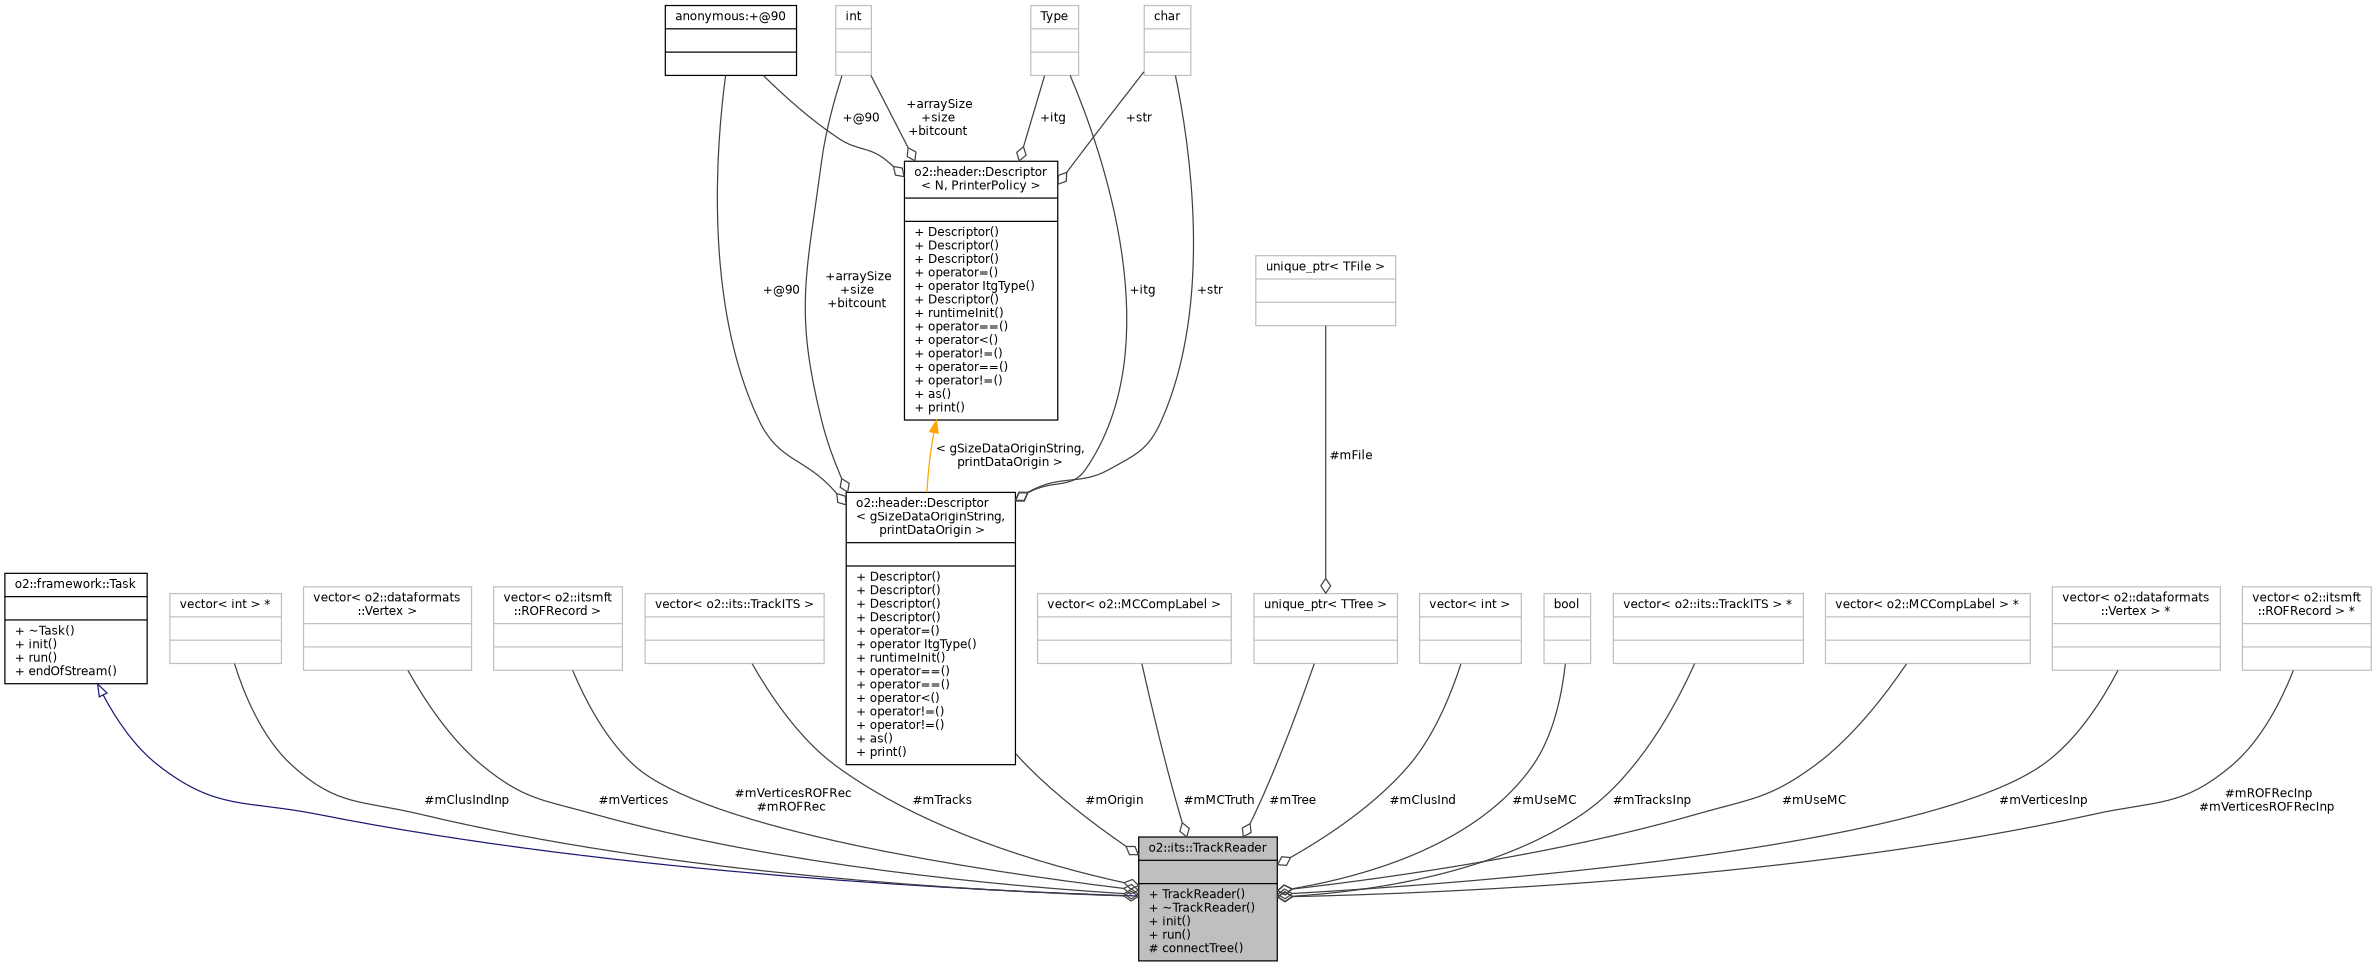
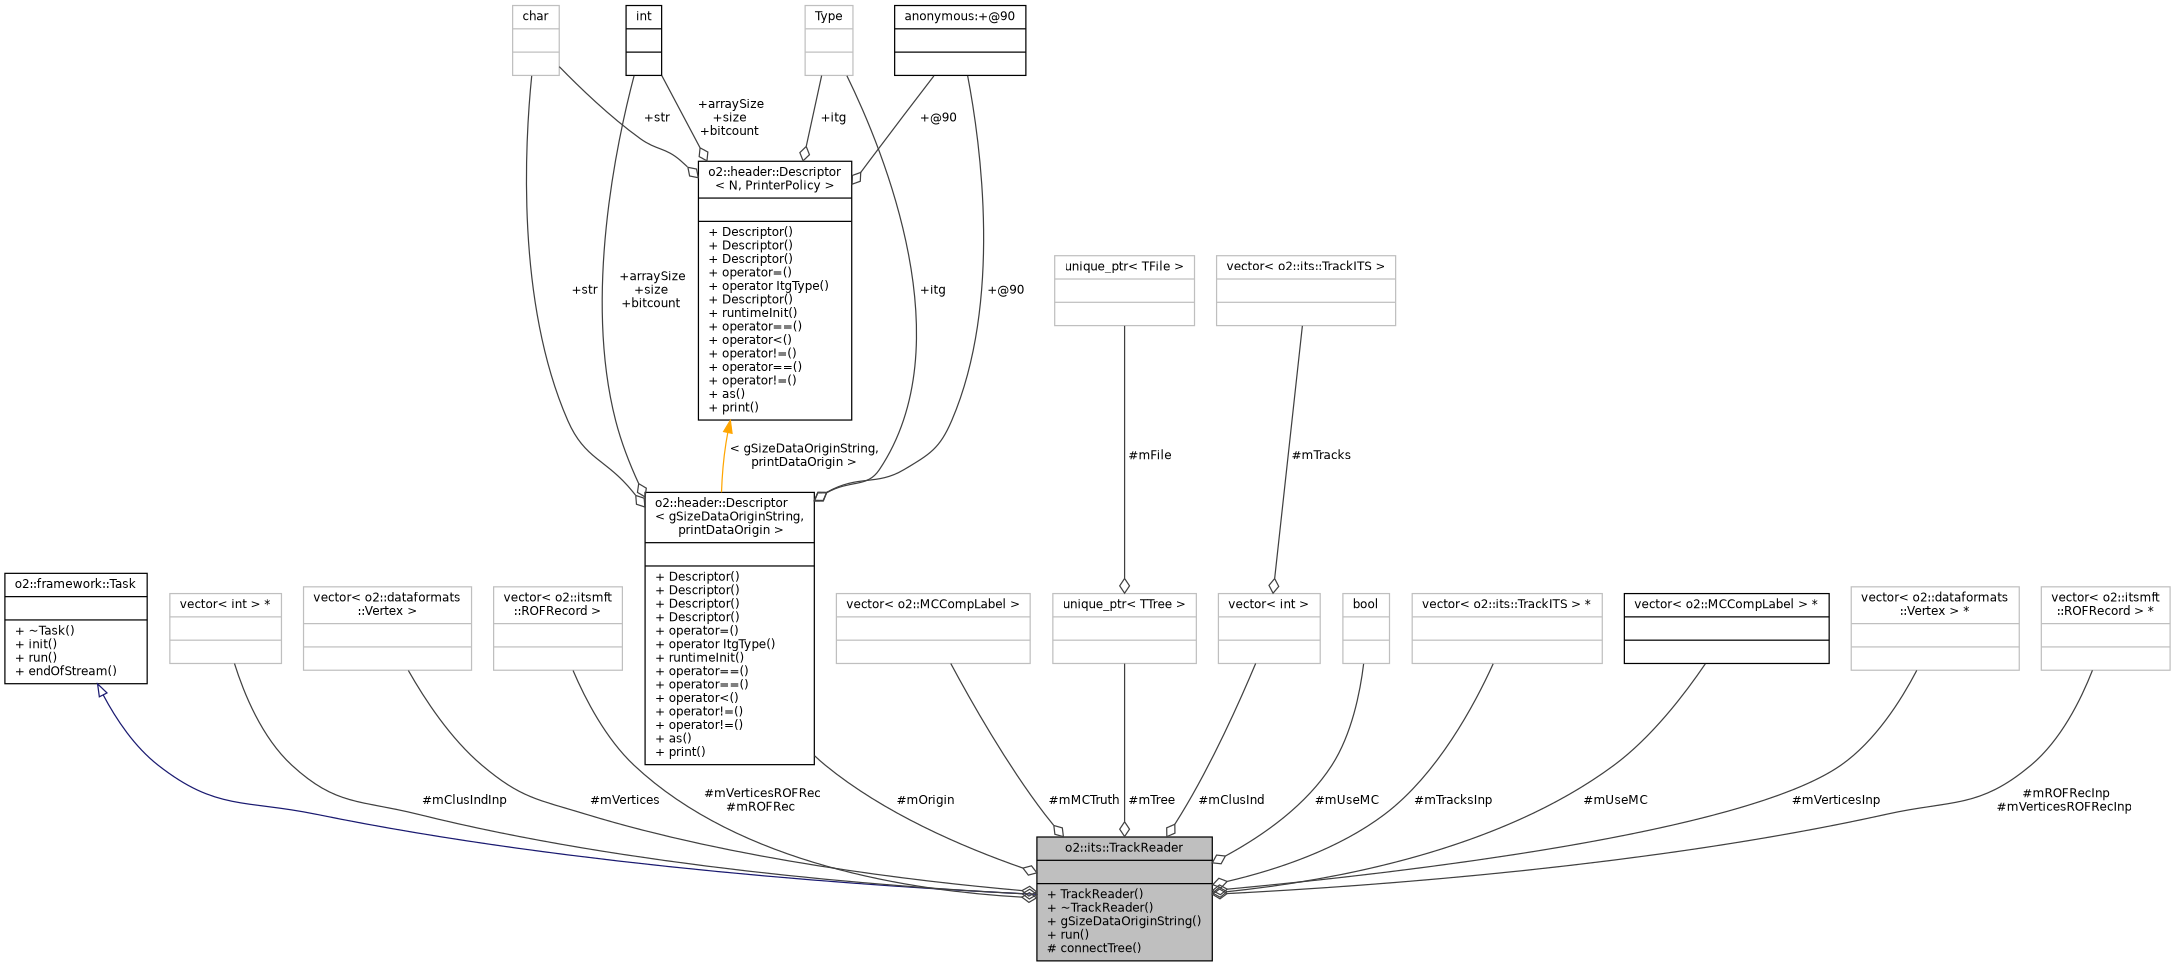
node "int": color grey75 -> black
node "vector< o2::MCCompLabel > *": color grey75 -> black
edge "vector< o2::its::TrackITS >" -> "o2::its::TrackReader": now "vector< o2::its::TrackITS >" -> "vector< int >"
node "o2::its::TrackReader": text "+ init()" -> "+ gSizeDataOriginString()"
